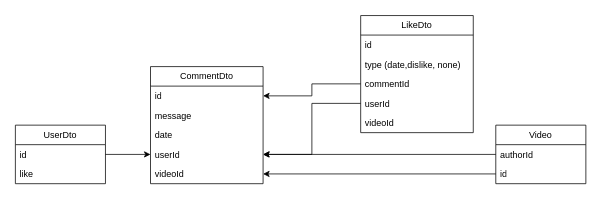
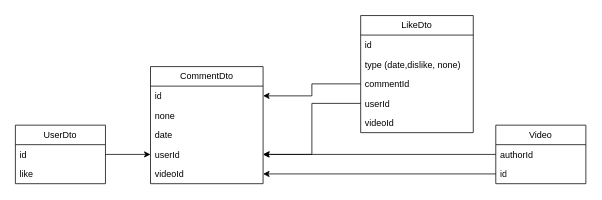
node "message": label "message" -> "none"
